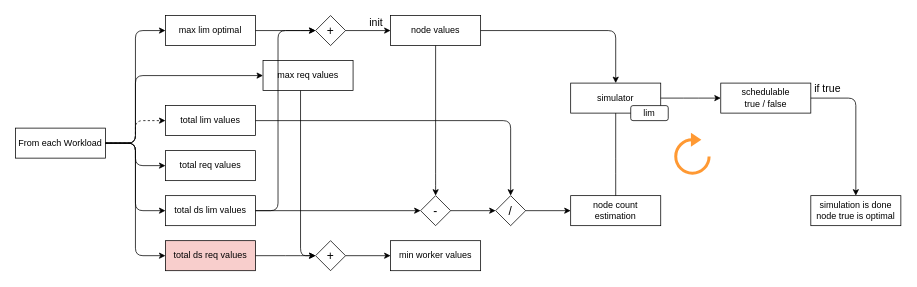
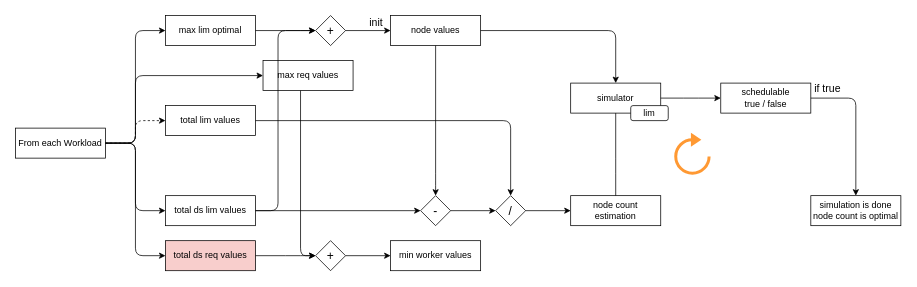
edge "From each Workload" -> "total req values": removed
node "total req values": removed
node "simulation is done node true is optimal": label "simulation is done node true is optimal" -> "simulation is done node count is optimal"
